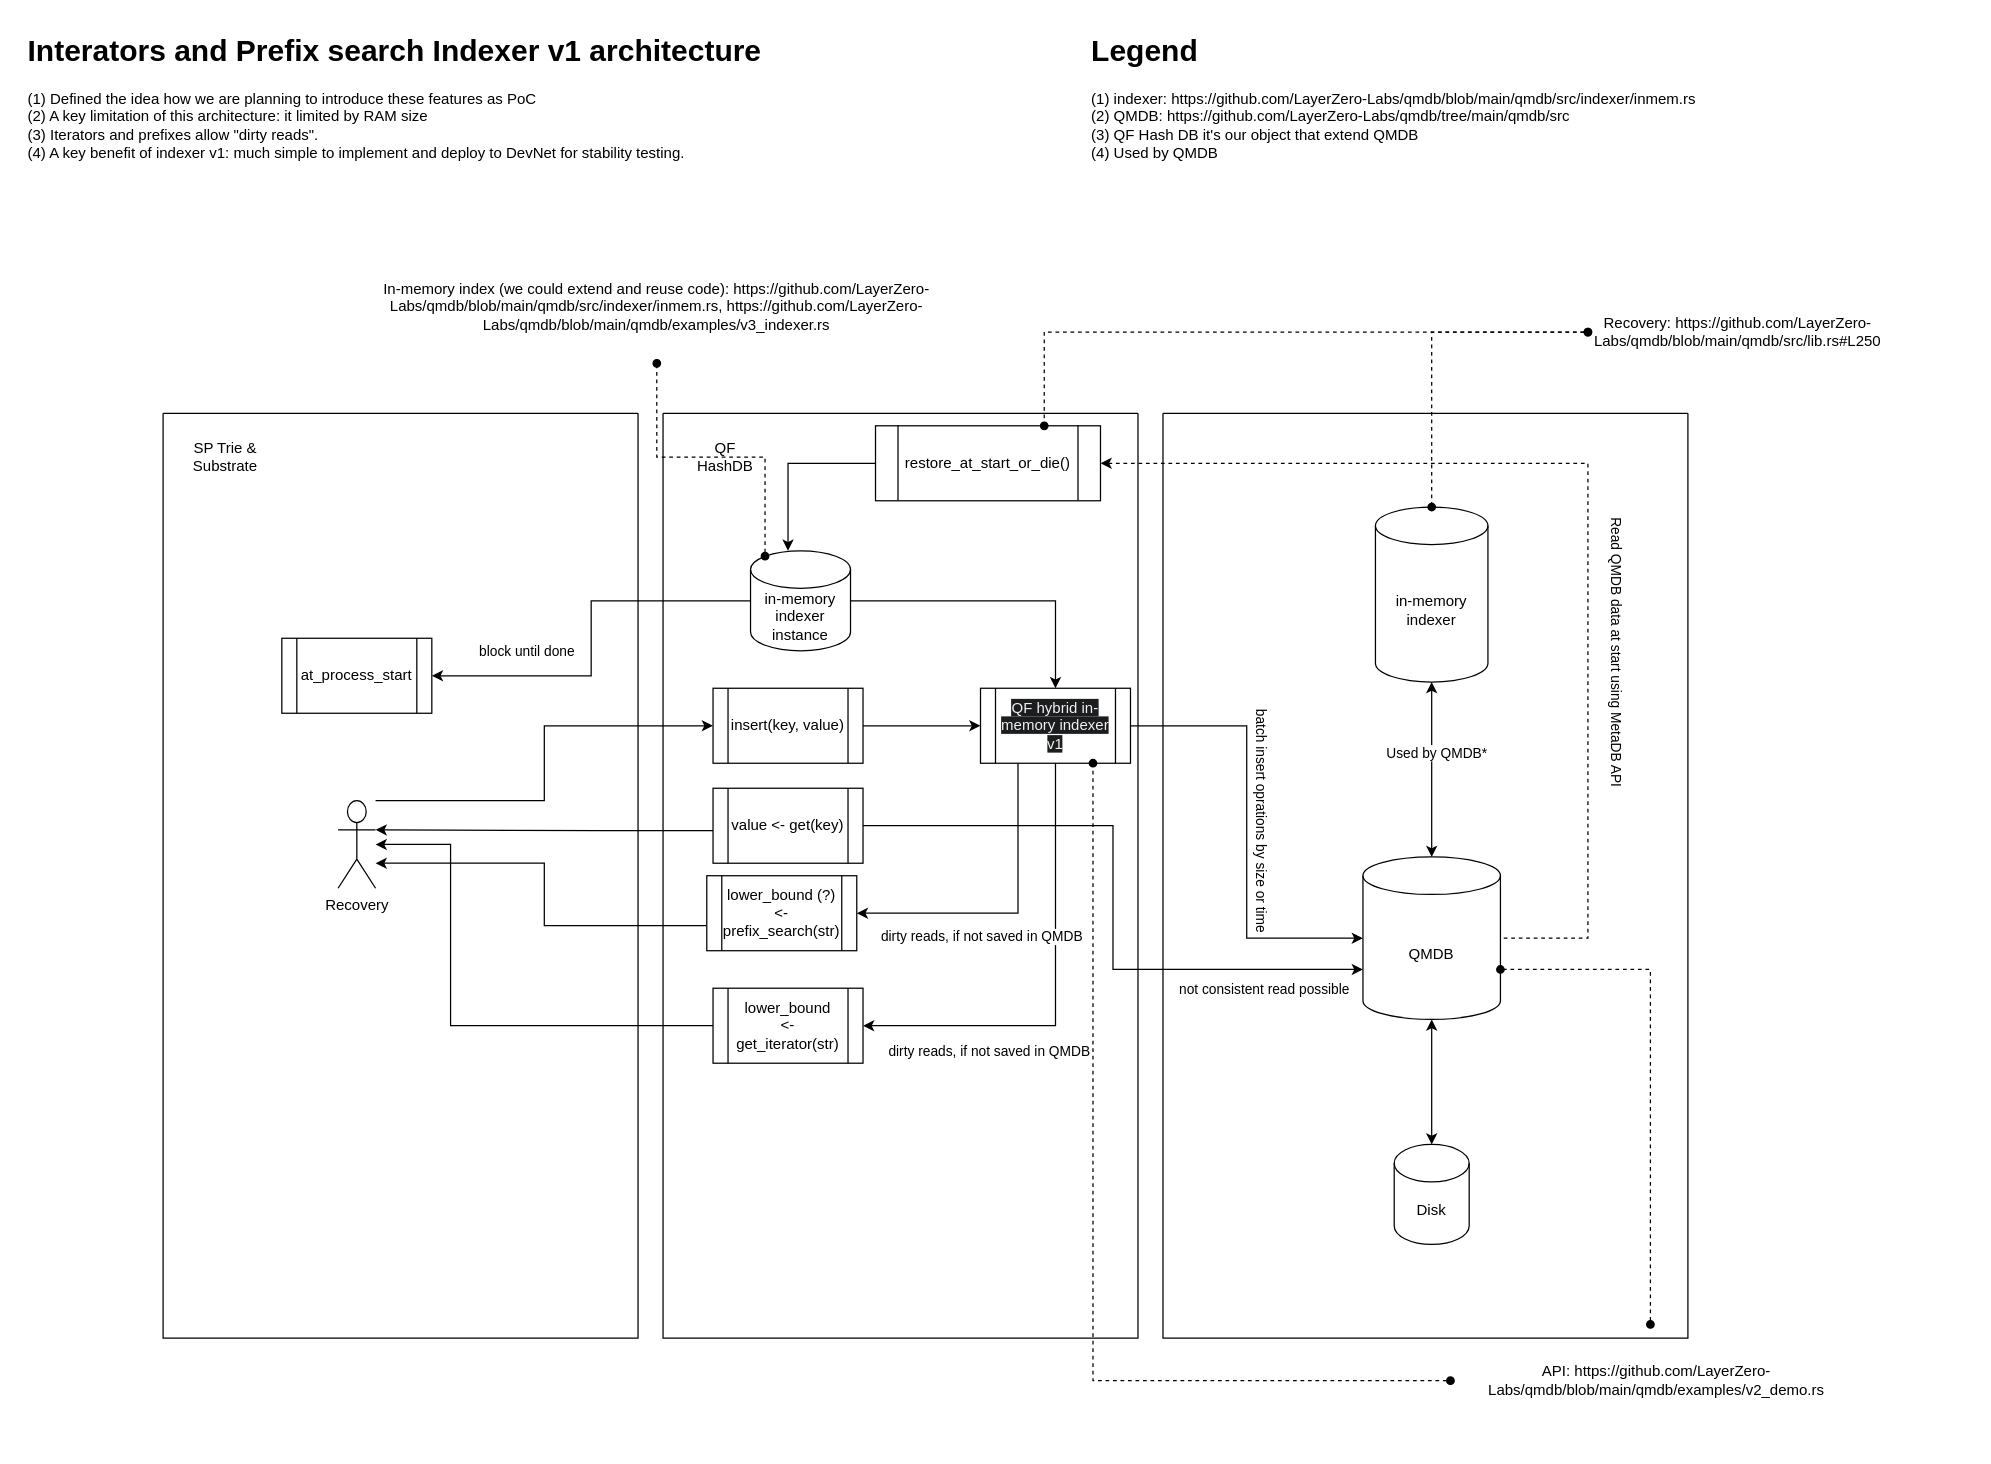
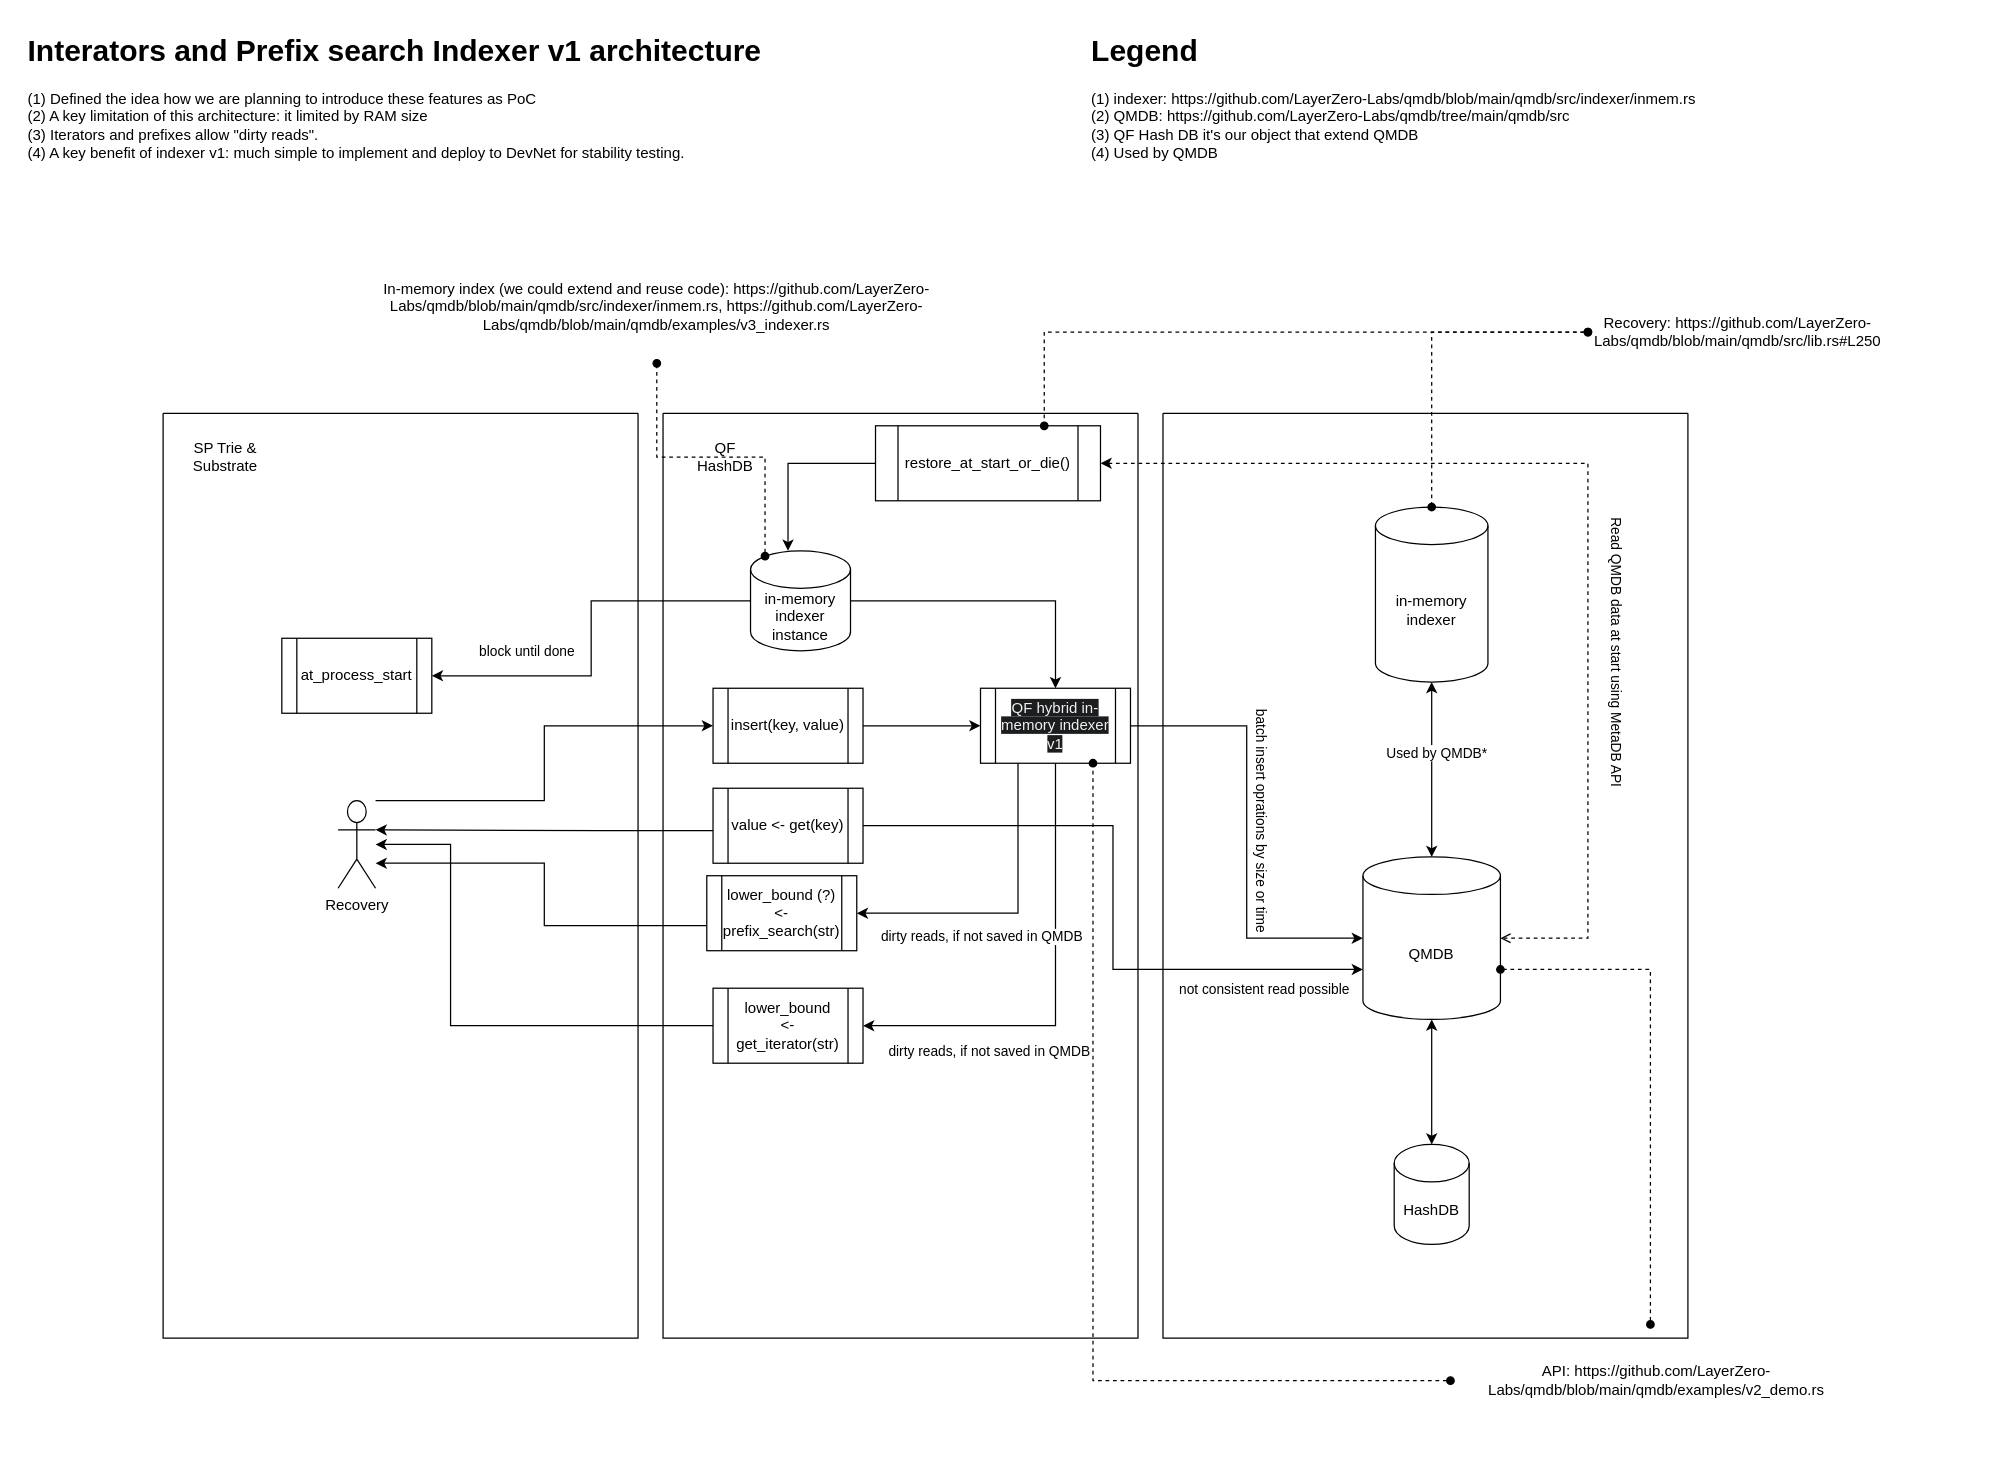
edge "QMDB" -> "restore_at_start_or_die()": arrowhead none -> open
node "Disk": label "Disk" -> "HashDB"
